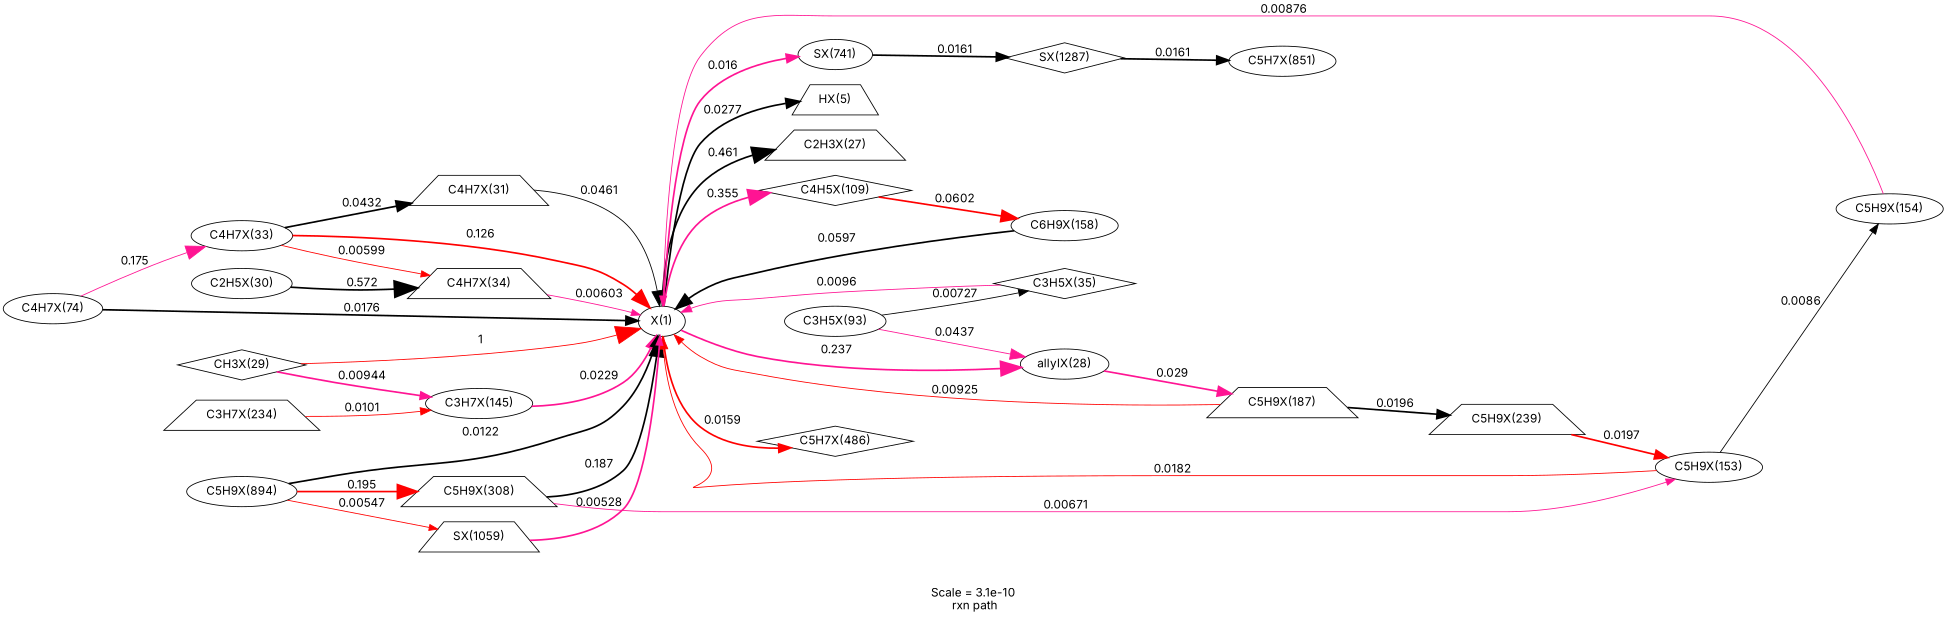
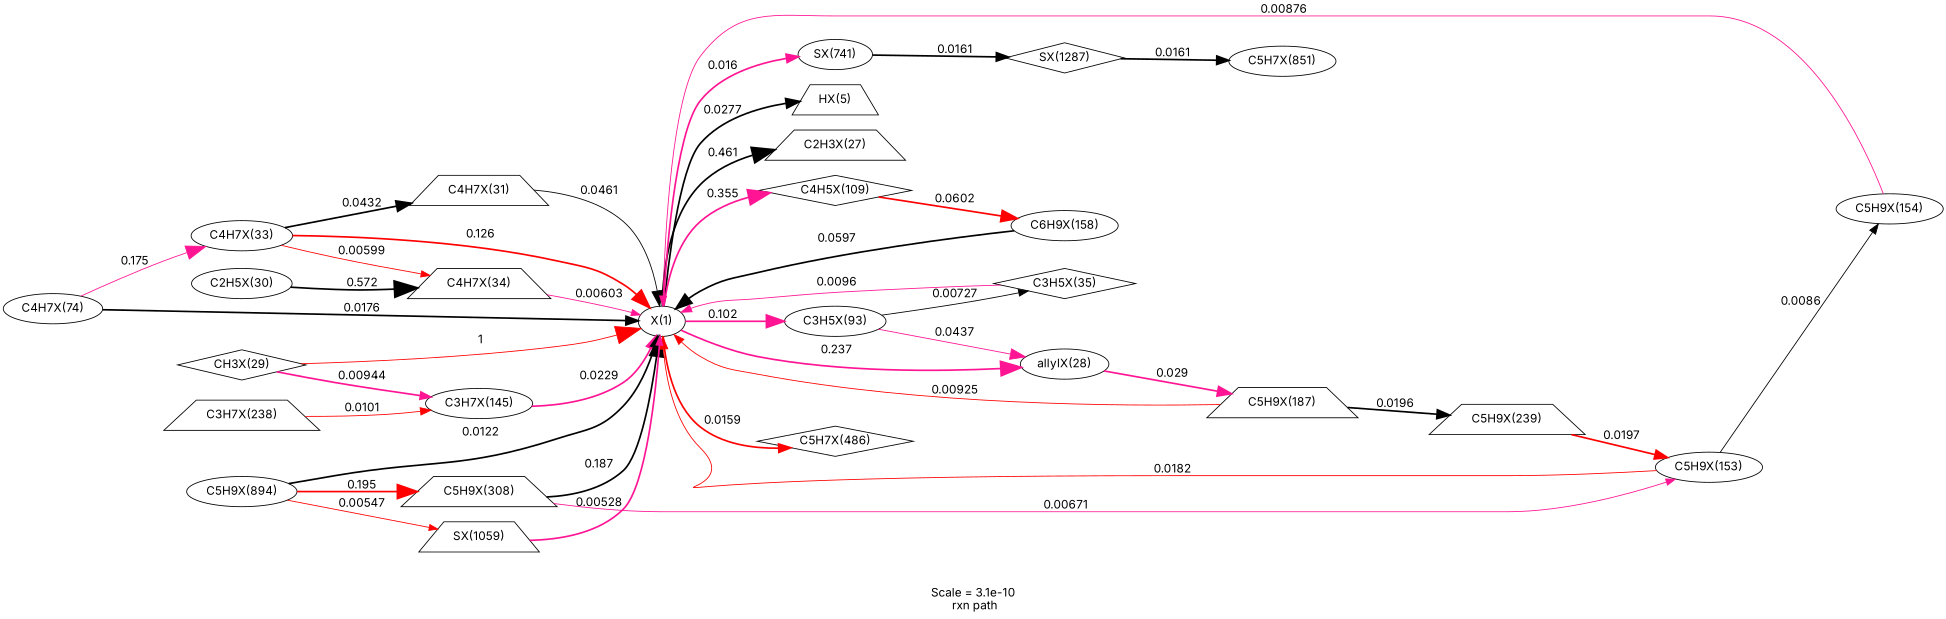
edge "X(1)" -> "C3H5X(93)": added, label "0.102"
node "C3H7X(234)": label "C3H7X(234)" -> "C3H7X(238)"
